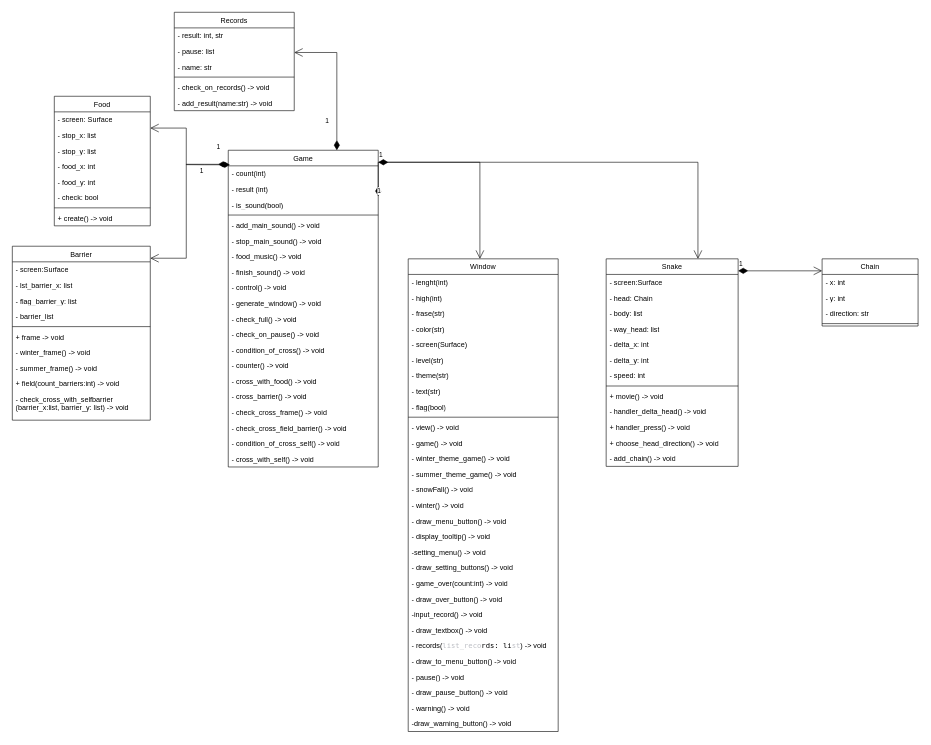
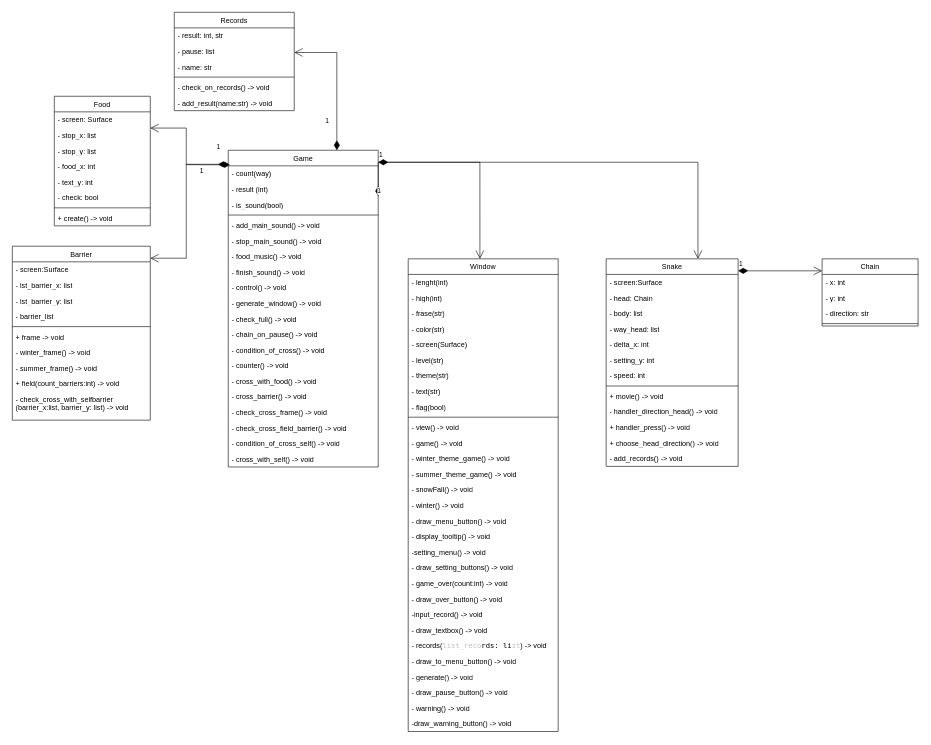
node "- count(int)": label "- count(int)" -> "- count(way)"
node "- food_y: int": label "- food_y: int" -> "- text_y: int"
node "- flag_barrier_y: list": label "- flag_barrier_y: list" -> "- lst_barrier_y: list"
node "- check_on_pause() -> void": label "- check_on_pause() -> void" -> "- chain_on_pause() -> void"
node "- delta_y: int": label "- delta_y: int" -> "- setting_y: int"
node "- handler_delta_head() -> void": label "- handler_delta_head() -> void" -> "- handler_direction_head() -> void"
node "- add_chain() -> void": label "- add_chain() -> void" -> "- add_records() -> void"
node "- pause() -> void": label "- pause() -> void" -> "- generate() -> void"
